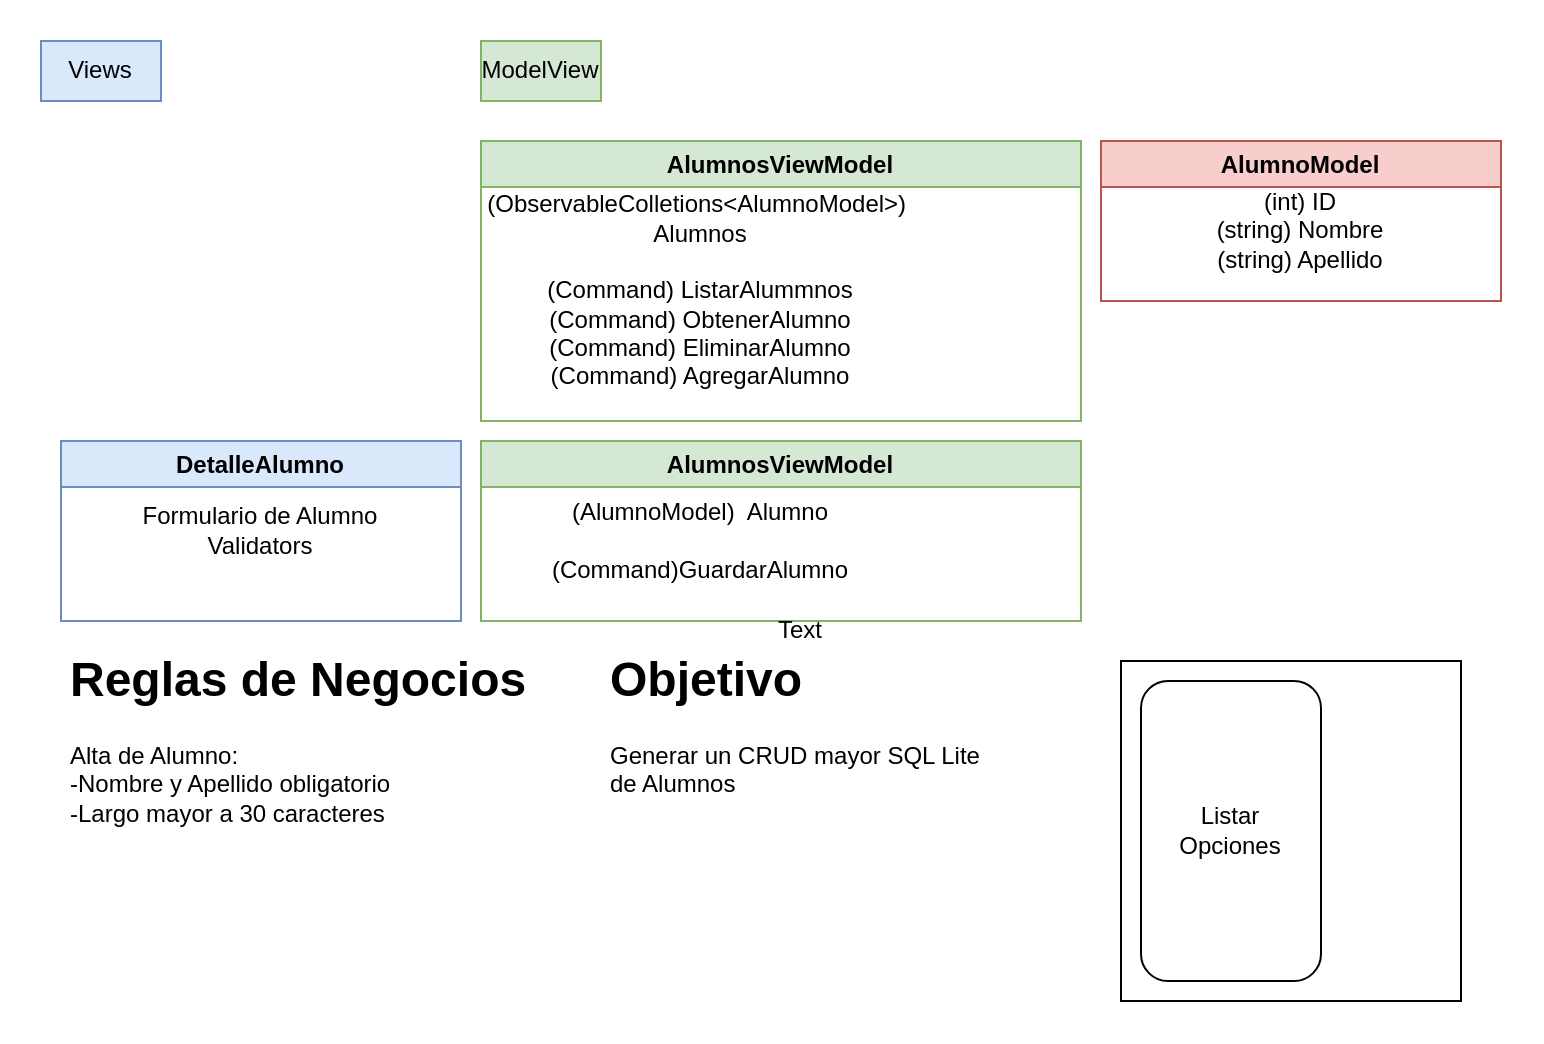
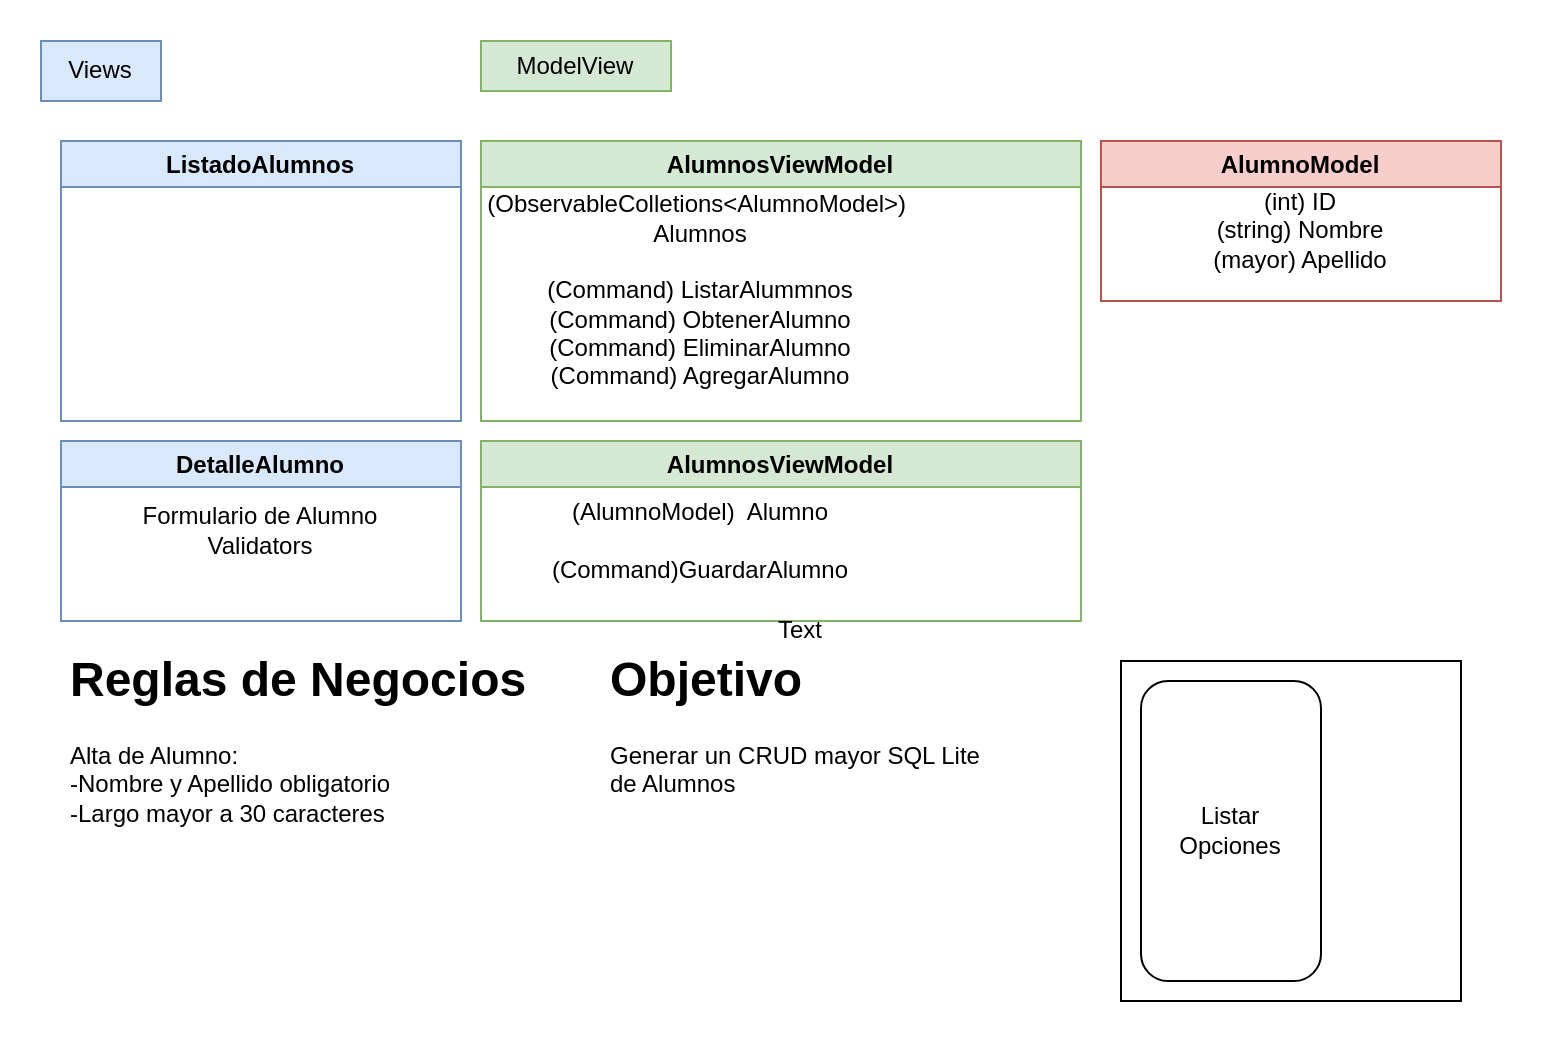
node "ModelView": size 120x60 -> 190x50
node "(int) ID (string) Nombre (string) Apellido": label "(int) ID (string) Nombre (string) Apellido" -> "(int) ID (string) Nombre (mayor) Apellido"
node "ListadoAlumnos": added
